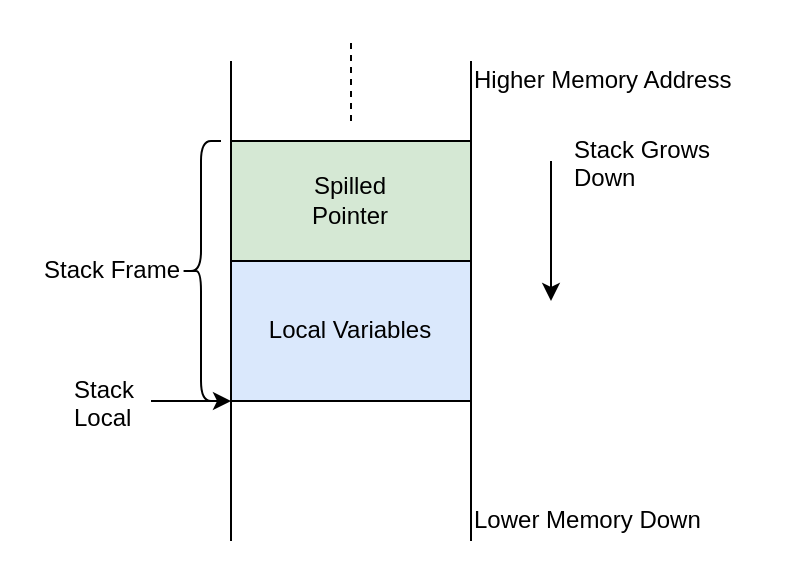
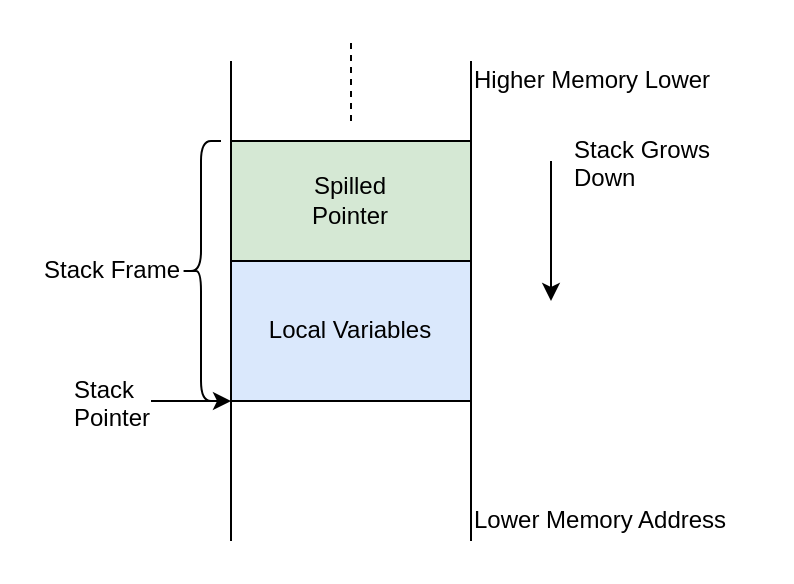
node "Higher Memory Address": label "Higher Memory Address" -> "Higher Memory Lower"
node "Stack Local": label "Stack Local" -> "Stack Pointer"
node "Lower Memory Down": label "Lower Memory Down" -> "Lower Memory Address"
